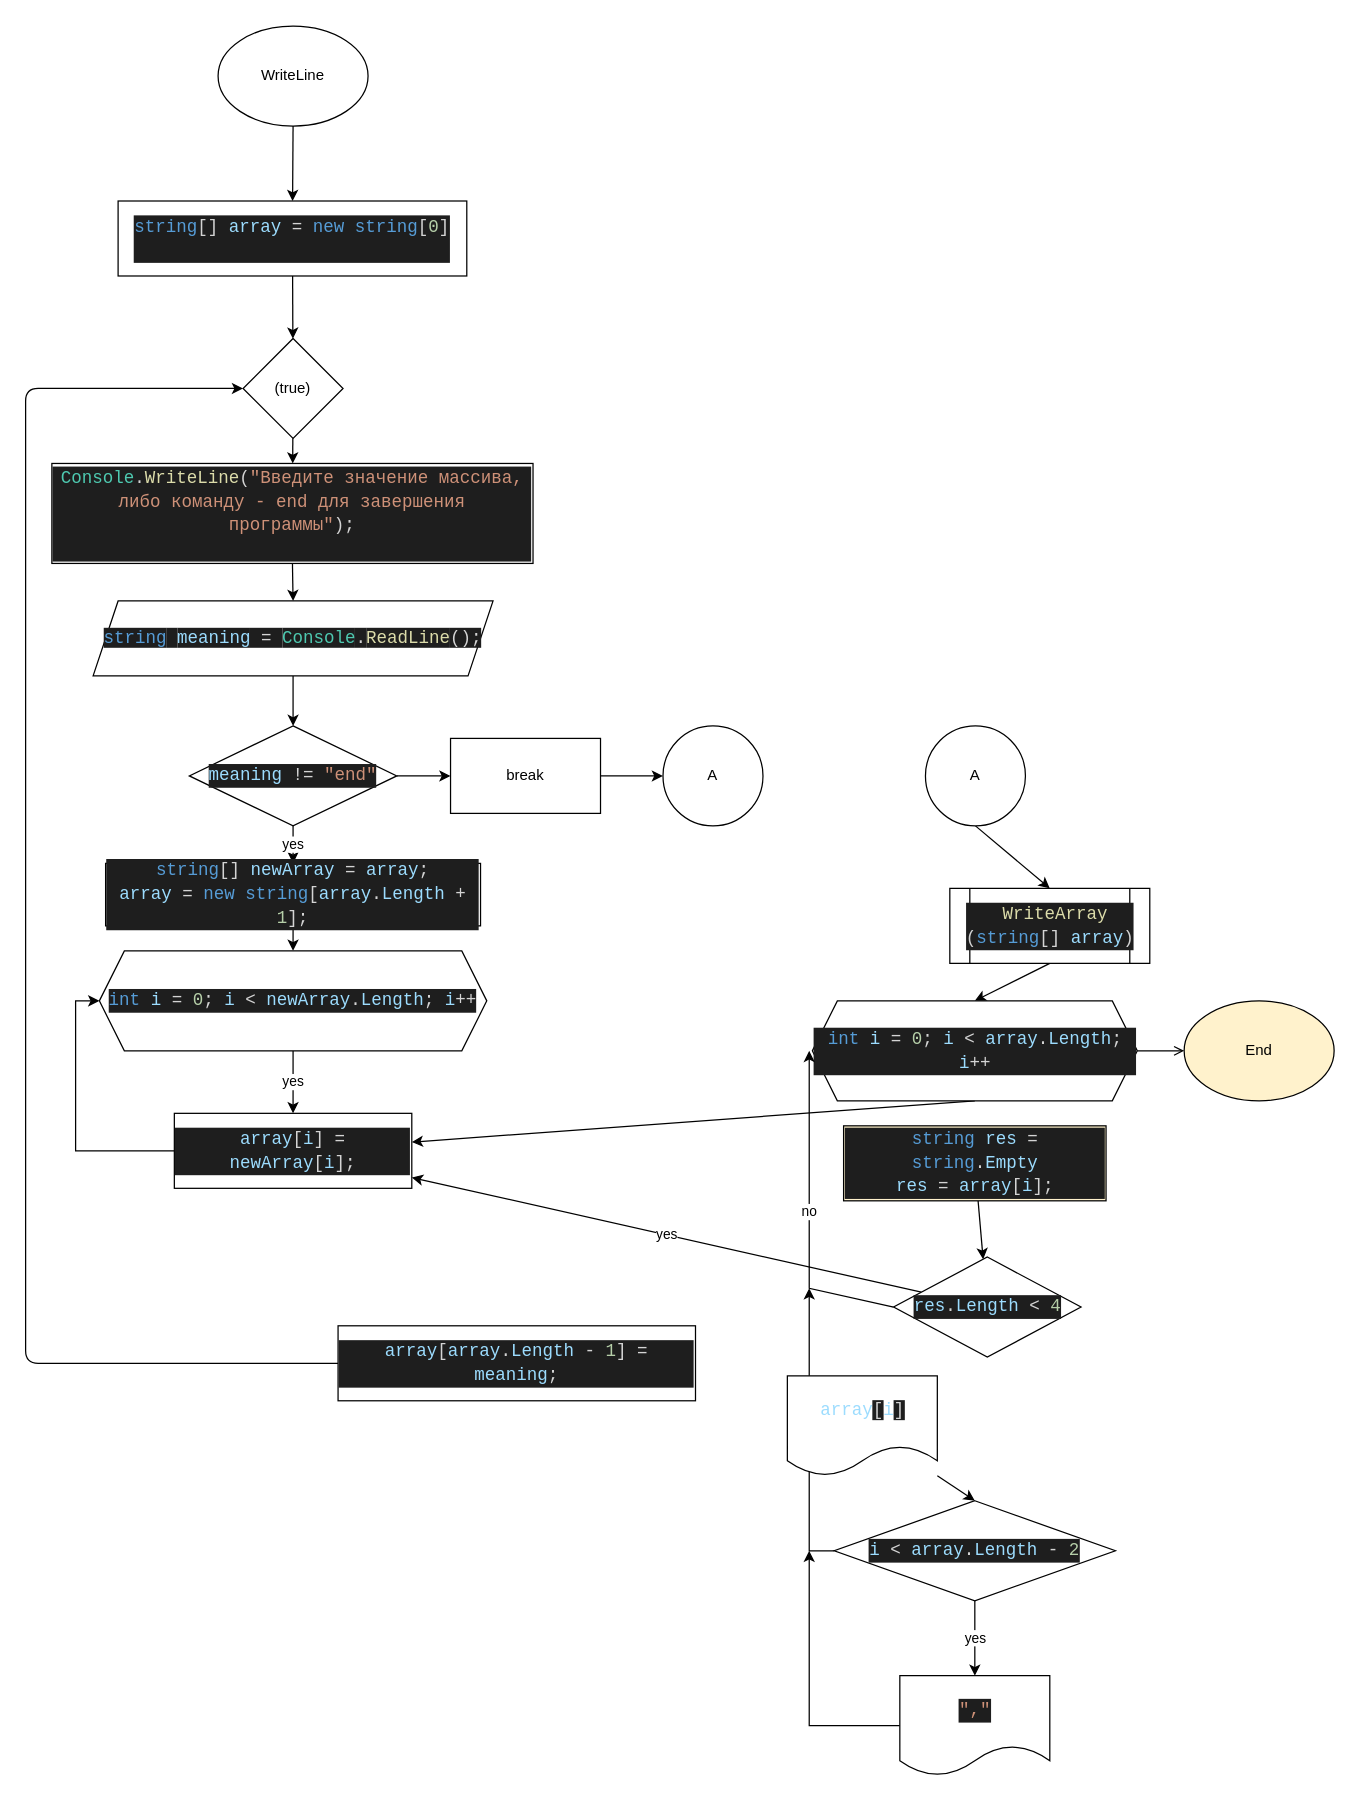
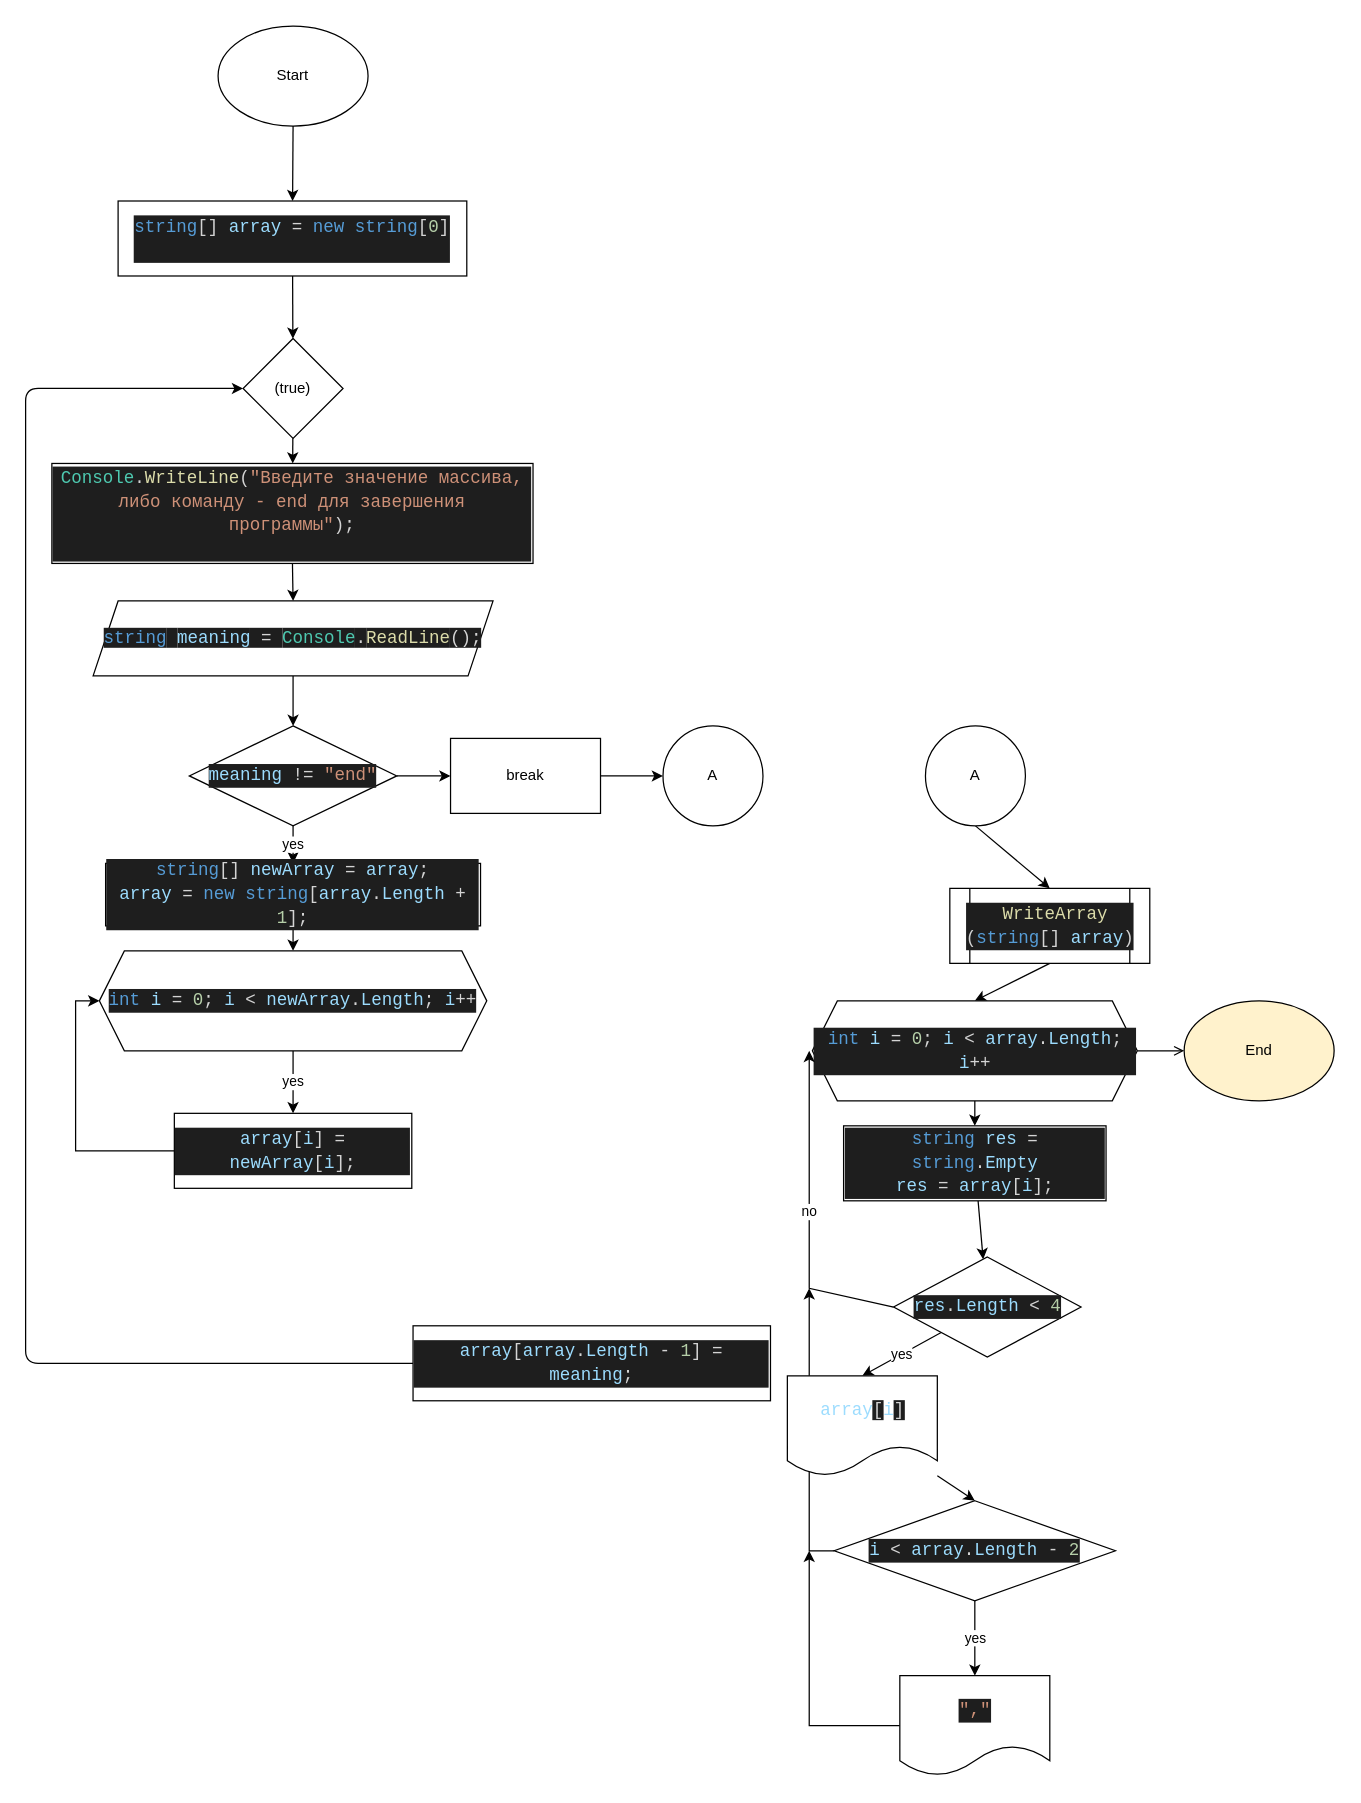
node "WriteLine": label "WriteLine" -> "Start"
edge "int i = 0; i < array.Length; i++" -> "array[i] = newArray[i];": now "int i = 0; i < array.Length; i++" -> "string res = string.Empty res = array[i];"
node "string res = string.Empty res = array[i];": fillcolor #fff2cc -> #ffffff
edge "res.Length < 4" -> "array[i] = newArray[i];": now "res.Length < 4" -> "array[i]"
node "array[array.Length - 1] = meaning;": moved (517, 1363) -> (592, 1363)
